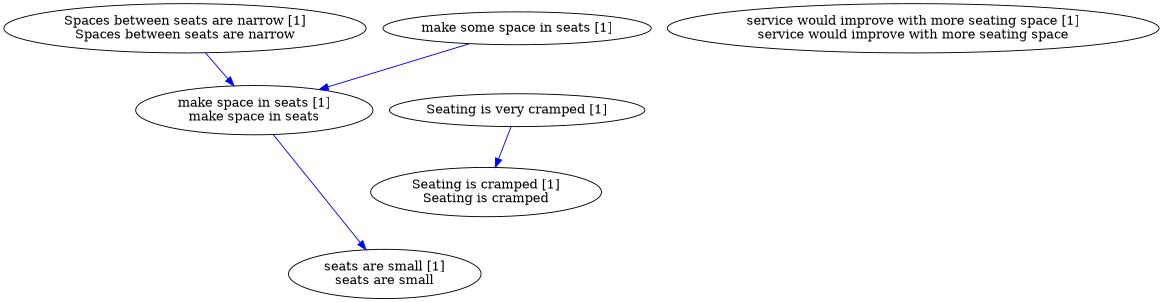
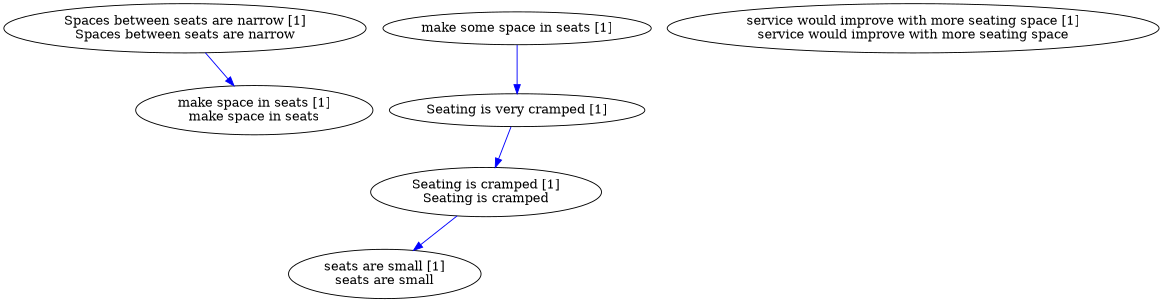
edge "make some space in seats [1]" -> "make space in seats [1] make space in seats": now "make some space in seats [1]" -> "Seating is very cramped [1]"
edge "make space in seats [1] make space in seats" -> "seats are small [1] seats are small": now "Seating is cramped [1] Seating is cramped" -> "seats are small [1] seats are small"
